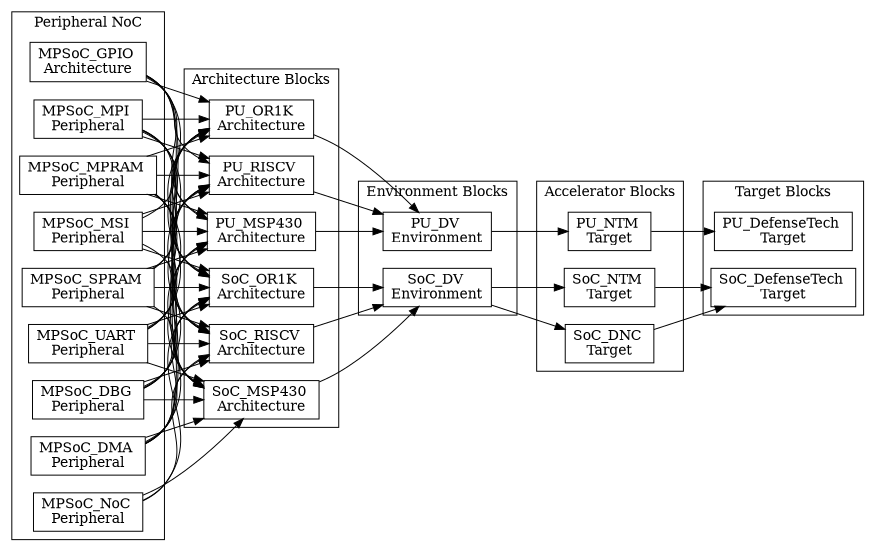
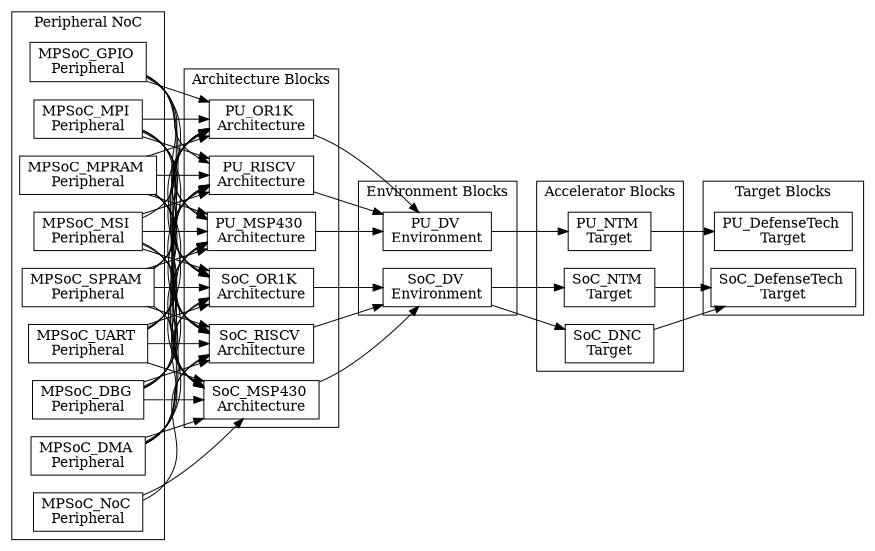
node "MPSoC_GPIO Architecture": label "MPSoC_GPIO Architecture" -> "MPSoC_GPIO Peripheral"
edge "MPSoC_MSI Peripheral" -> "SoC_MSP430 Architecture": added
edge "MPSoC_NoC Peripheral" -> "SoC_OR1K Architecture": removed
